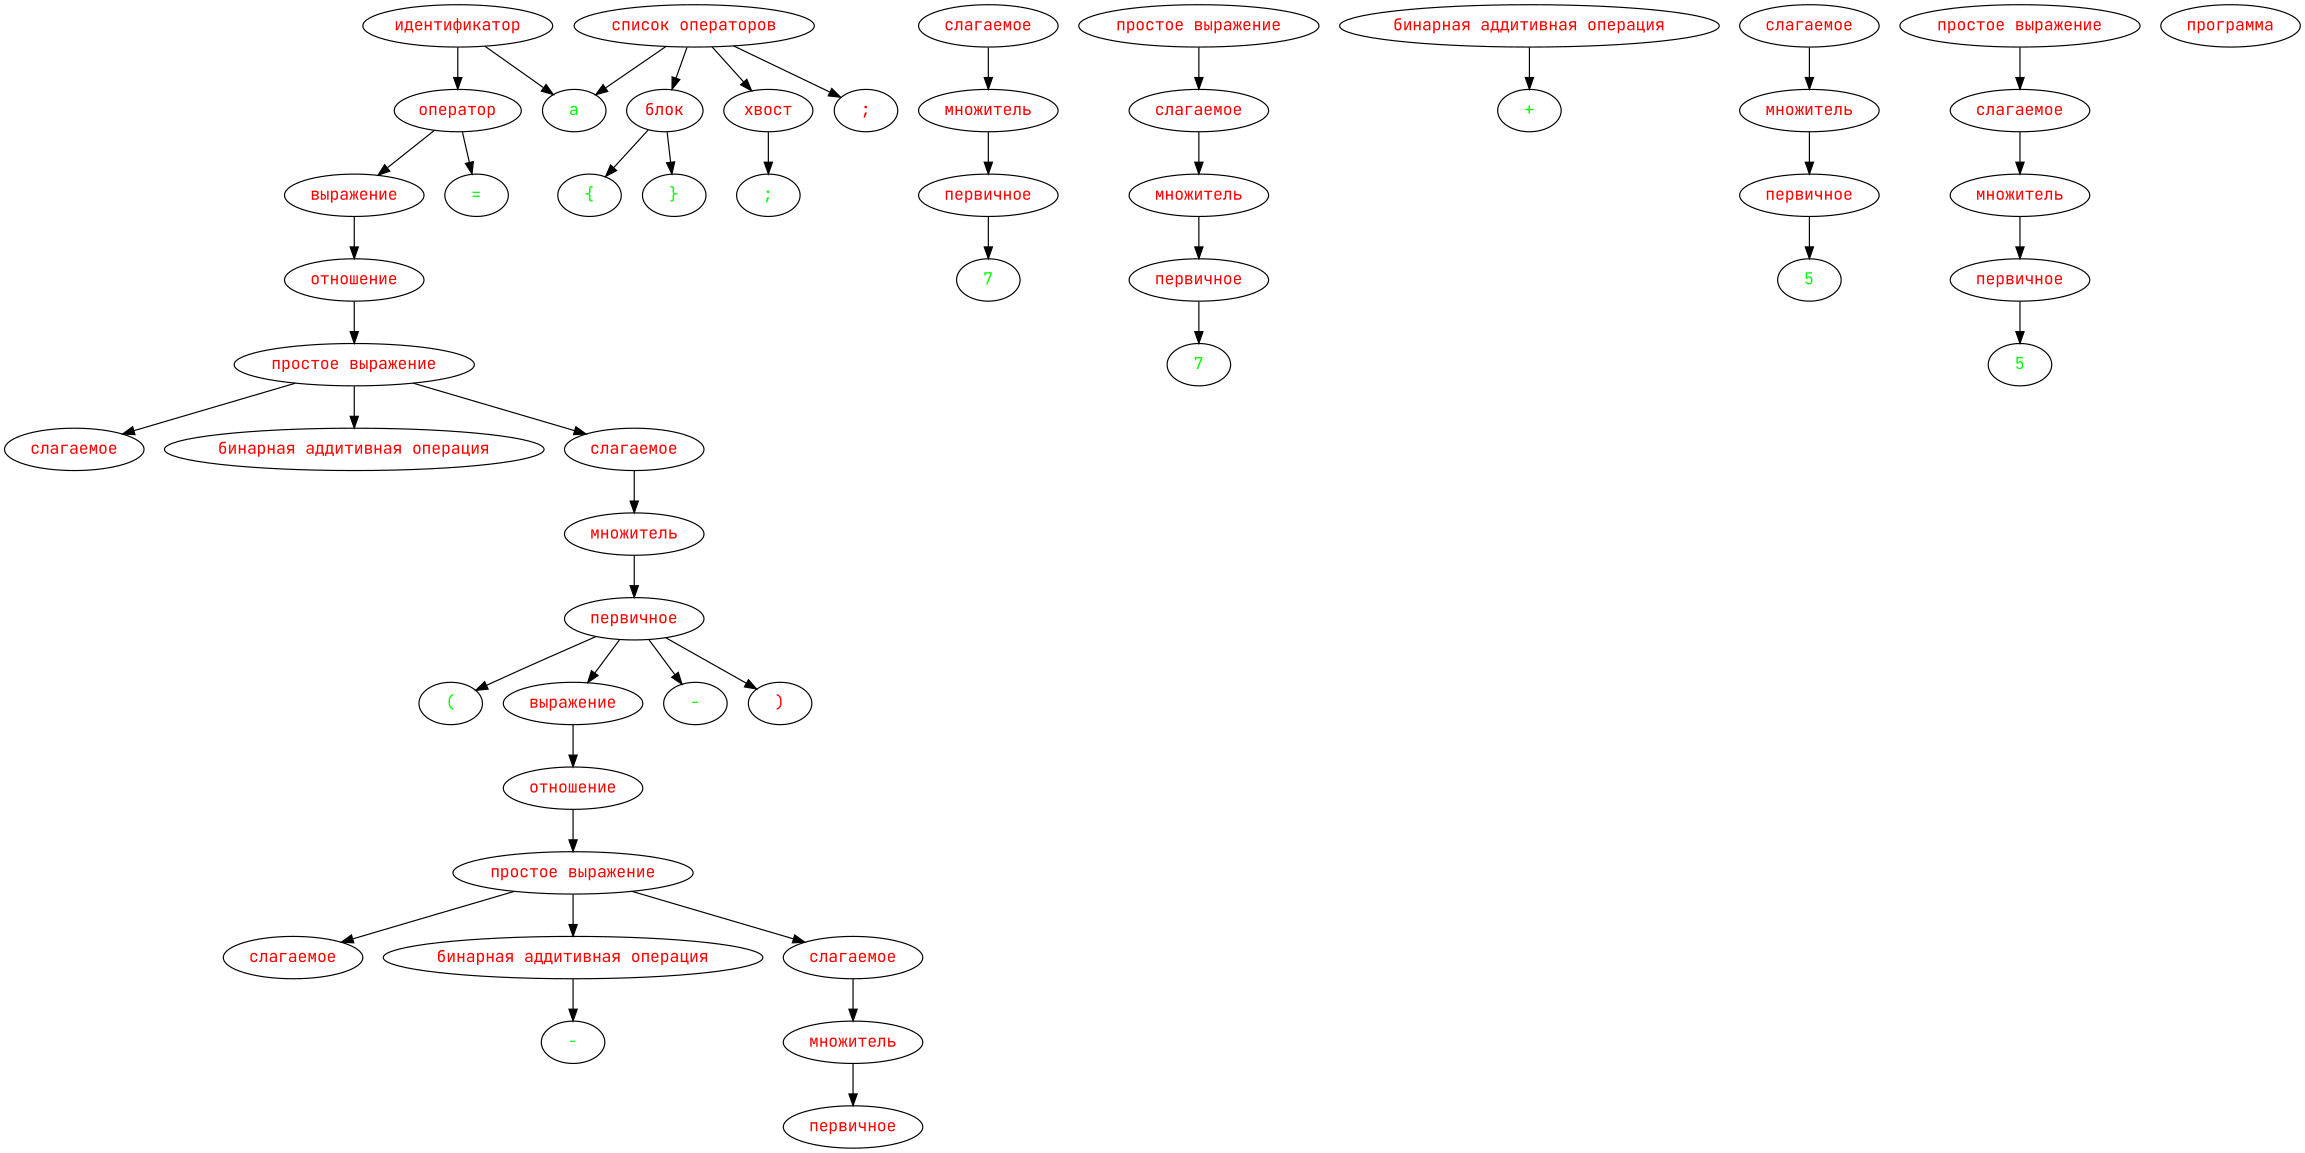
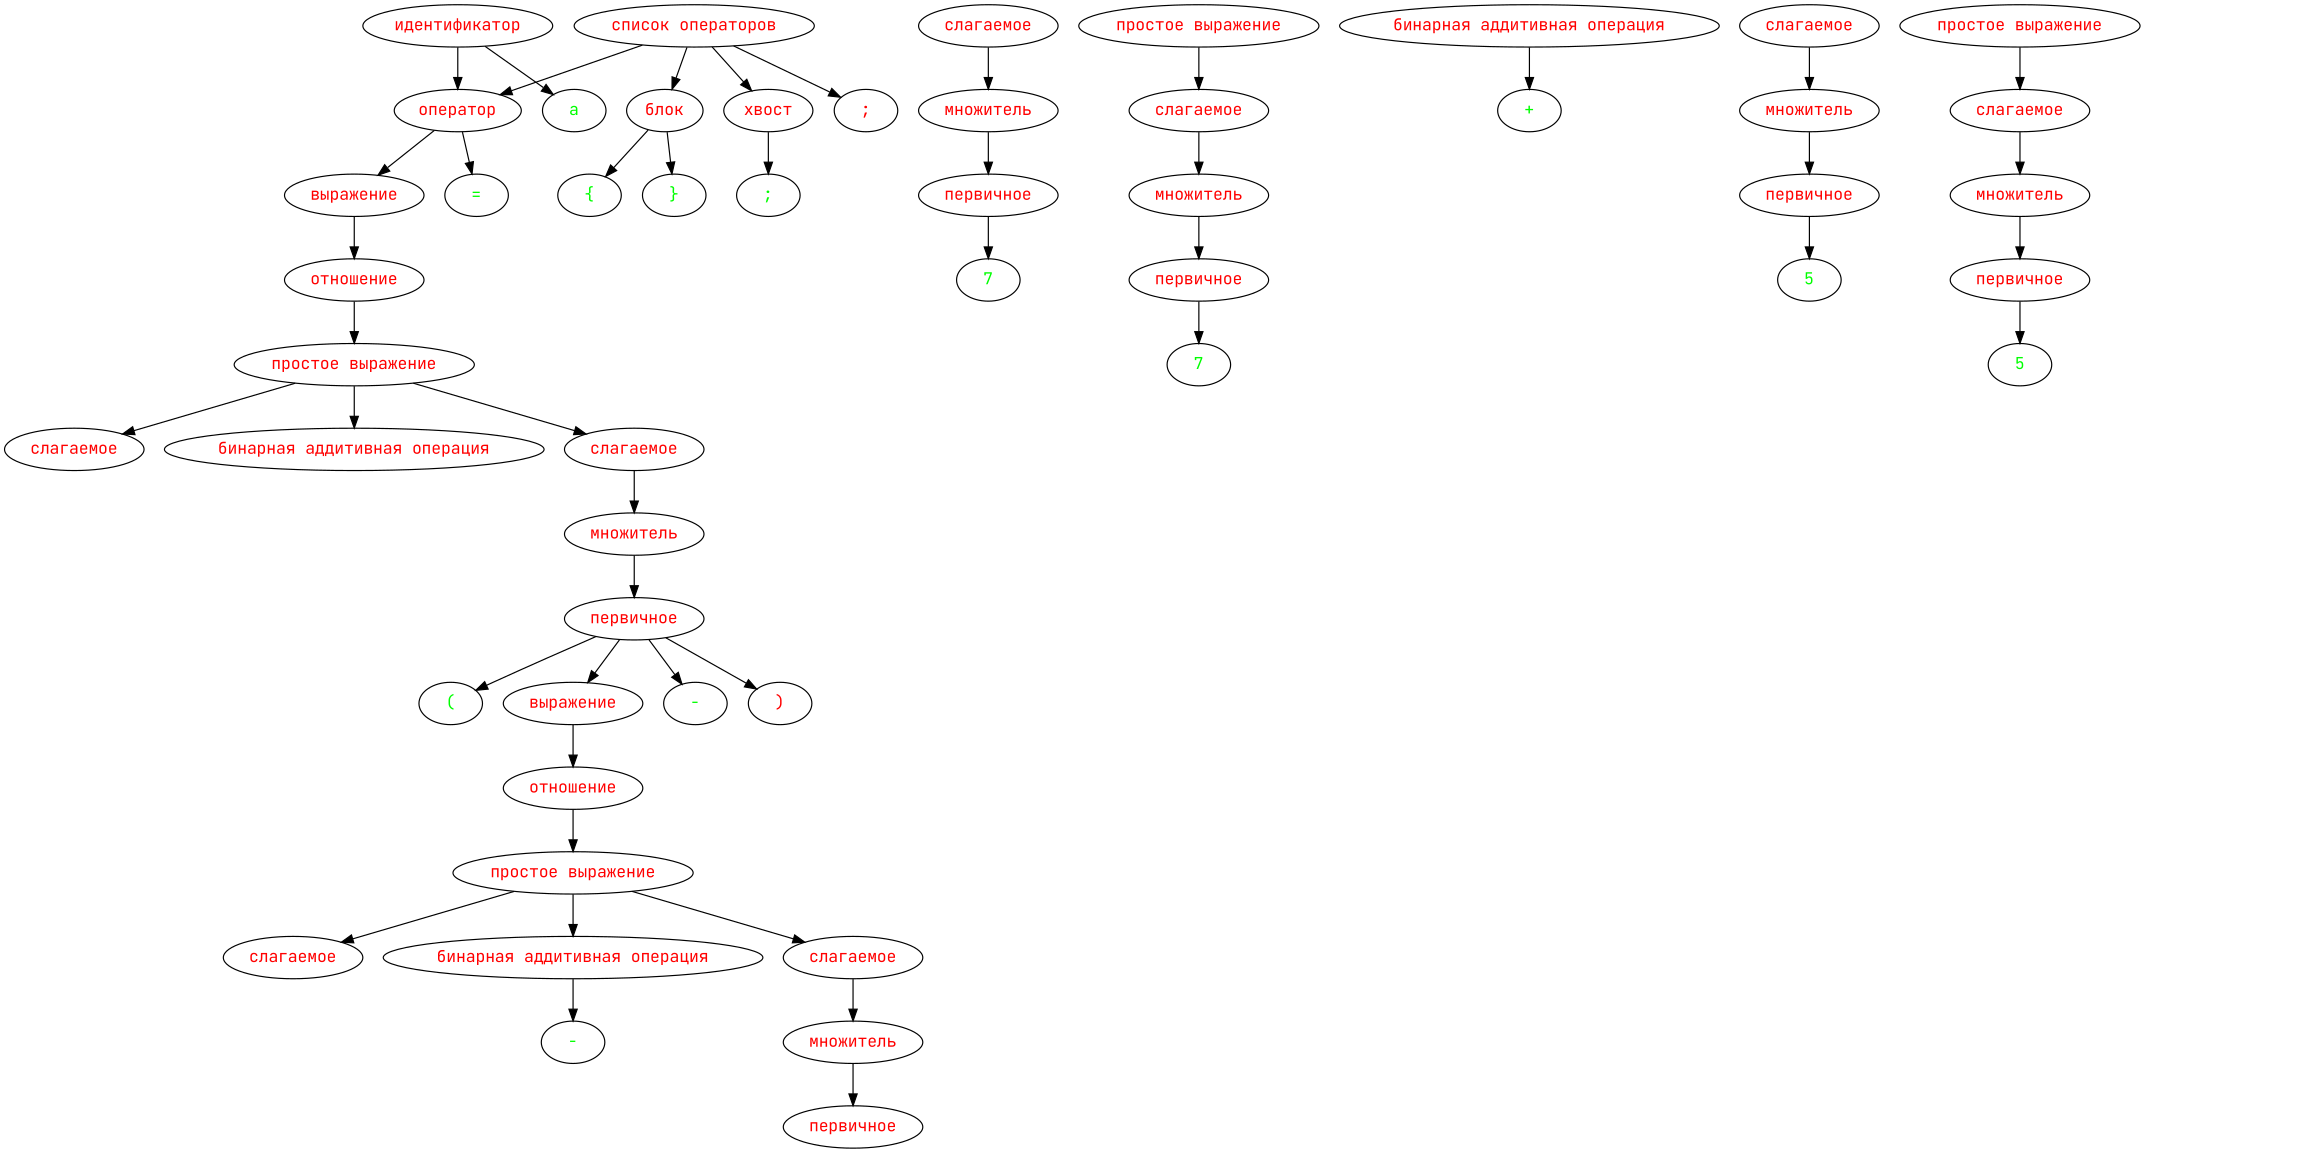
node "программа": removed
edge "список операторов" -> "a": now "список операторов" -> "оператор"
